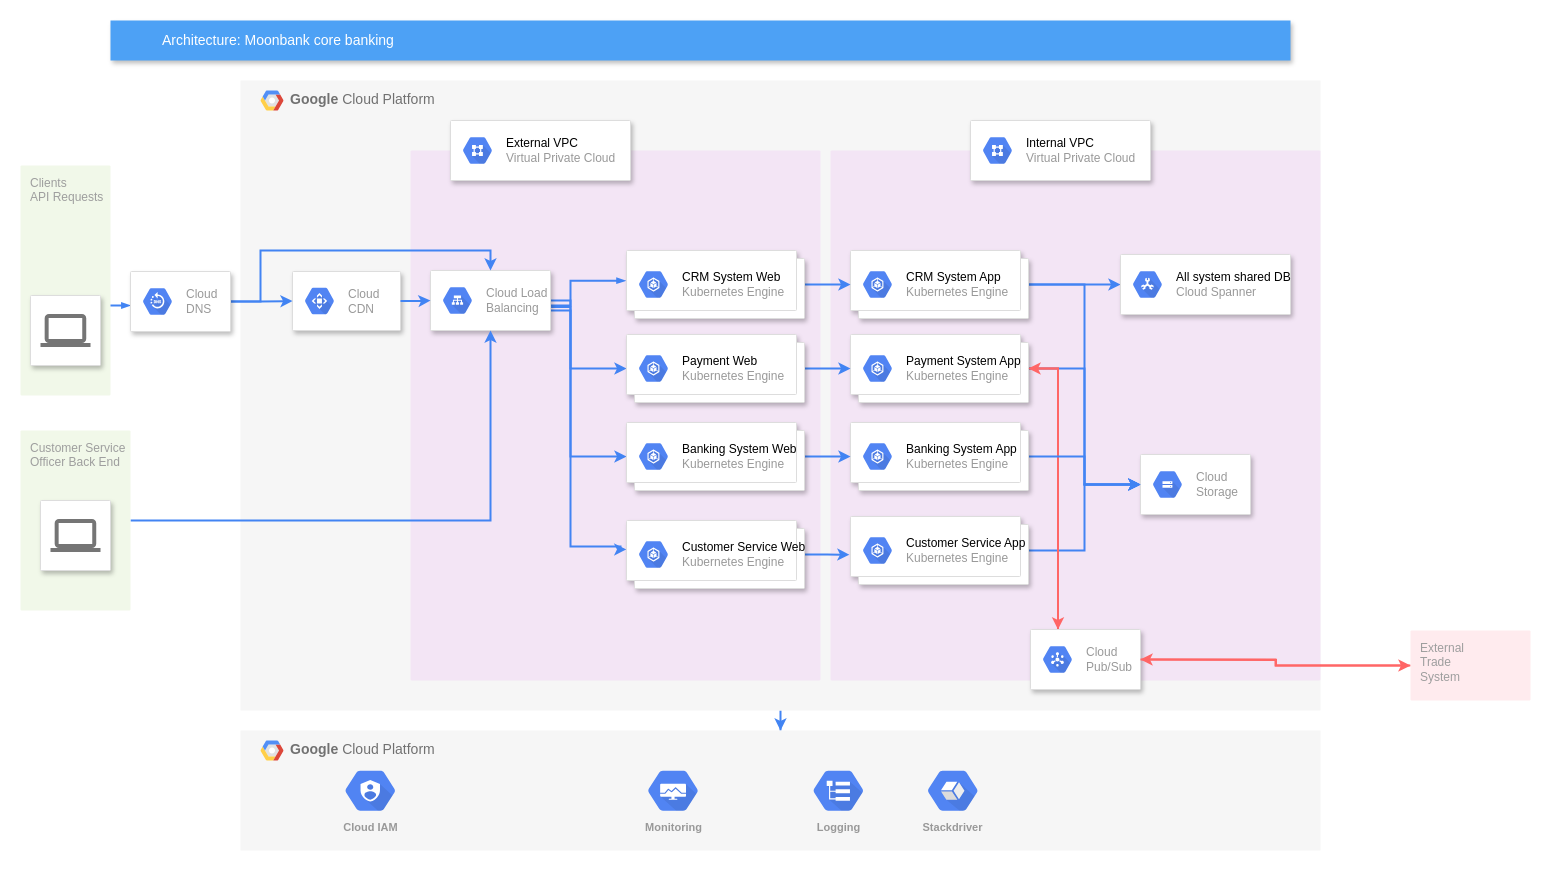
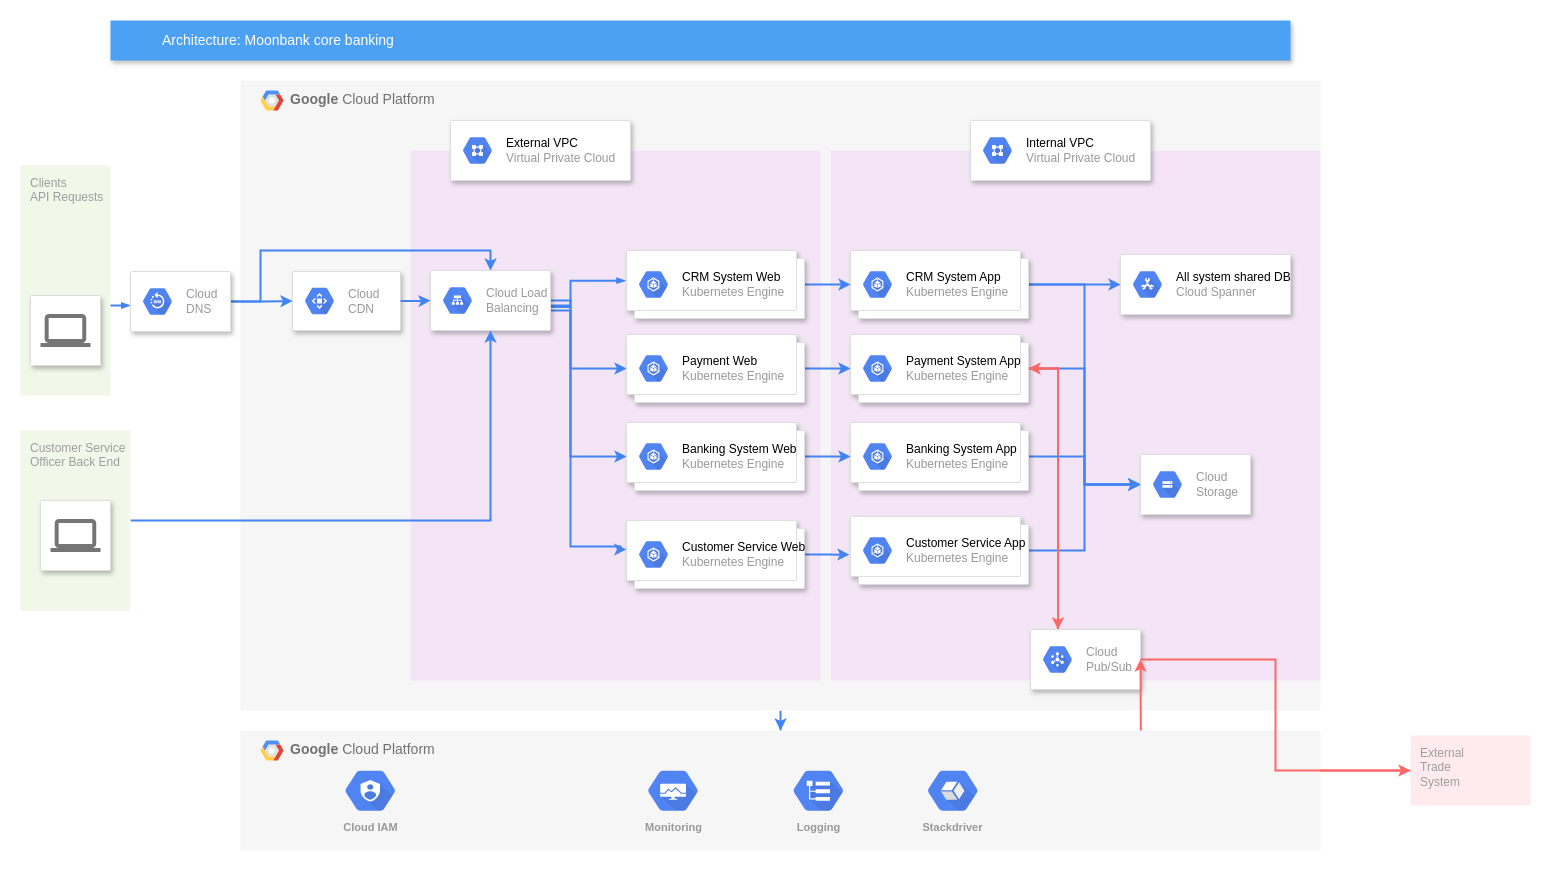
node "External Trade System": moved (1471, 666) -> (1471, 771)
node "Logging": moved (838, 791) -> (818, 791)
